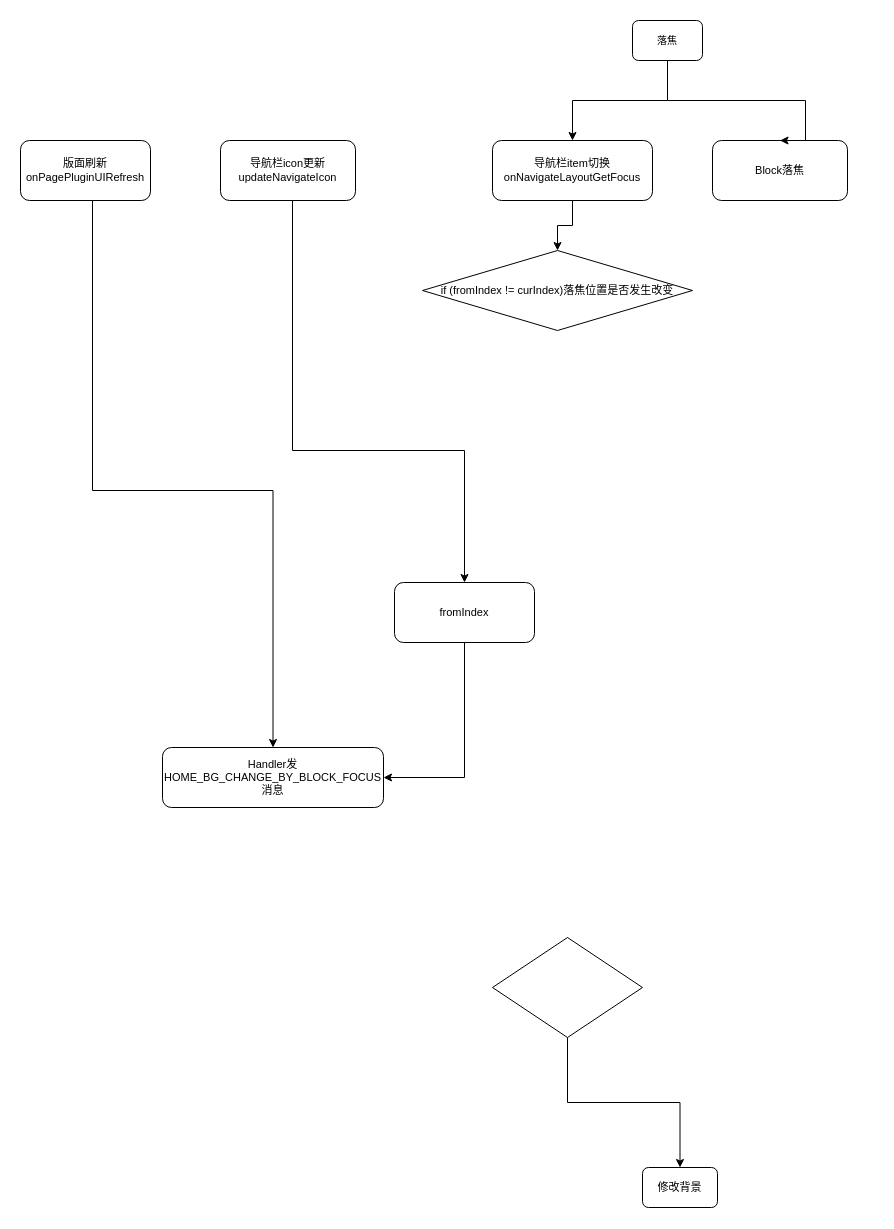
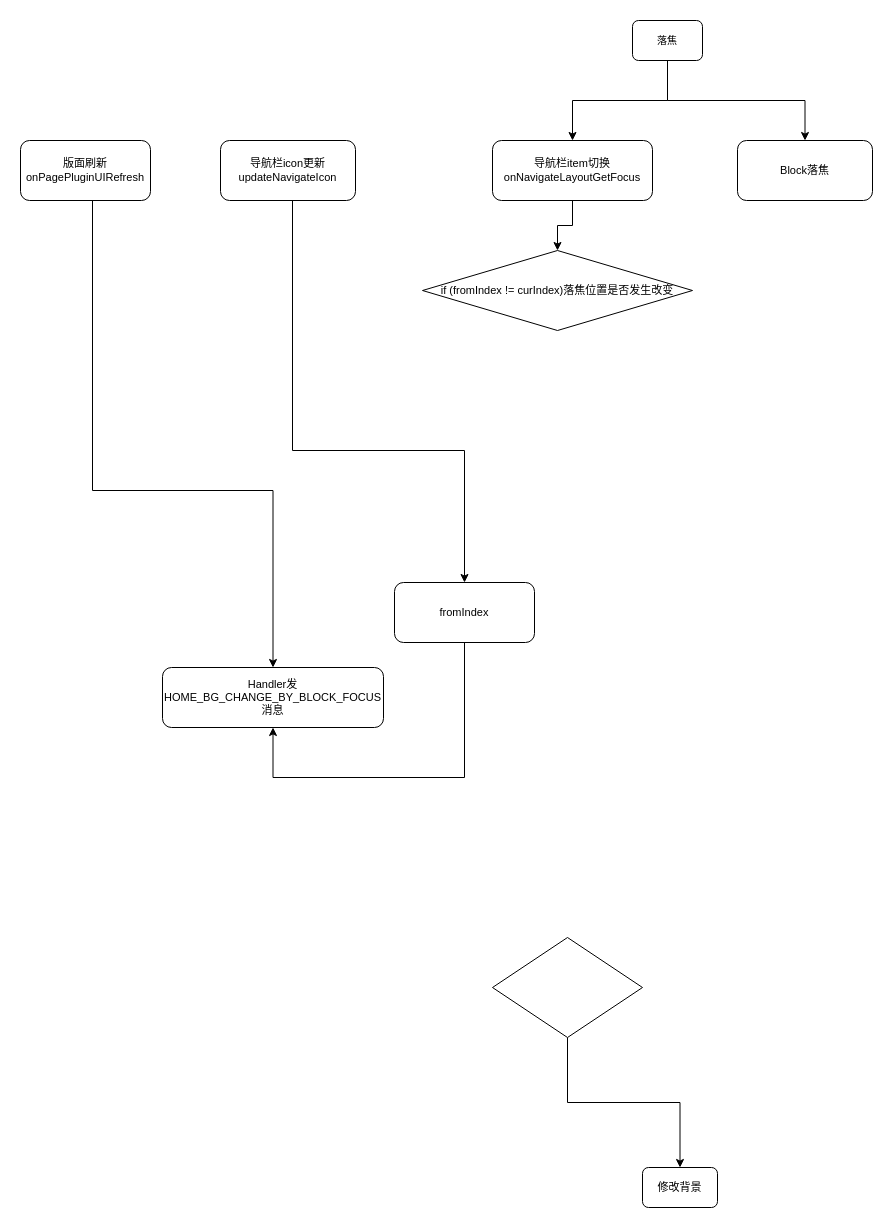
node "Block落焦": moved (780, 171) -> (805, 171)
node "Handler发HOME_BG_CHANGE_BY_BLOCK_FOCUS消息": moved (273, 778) -> (273, 698)
